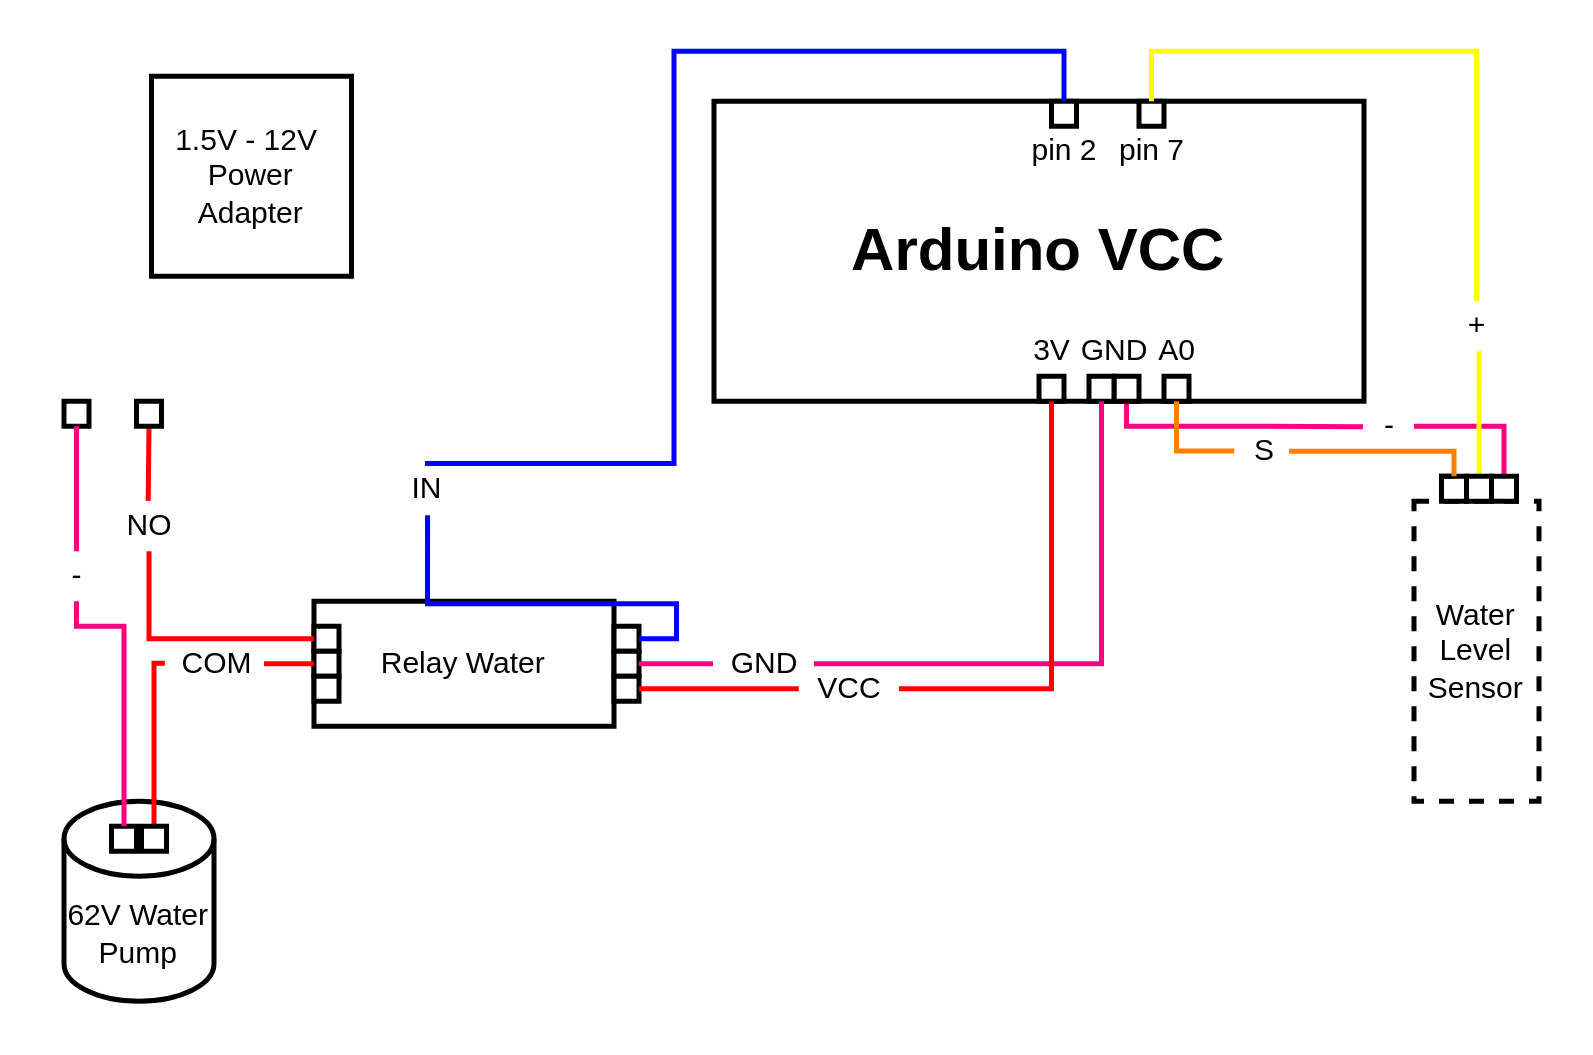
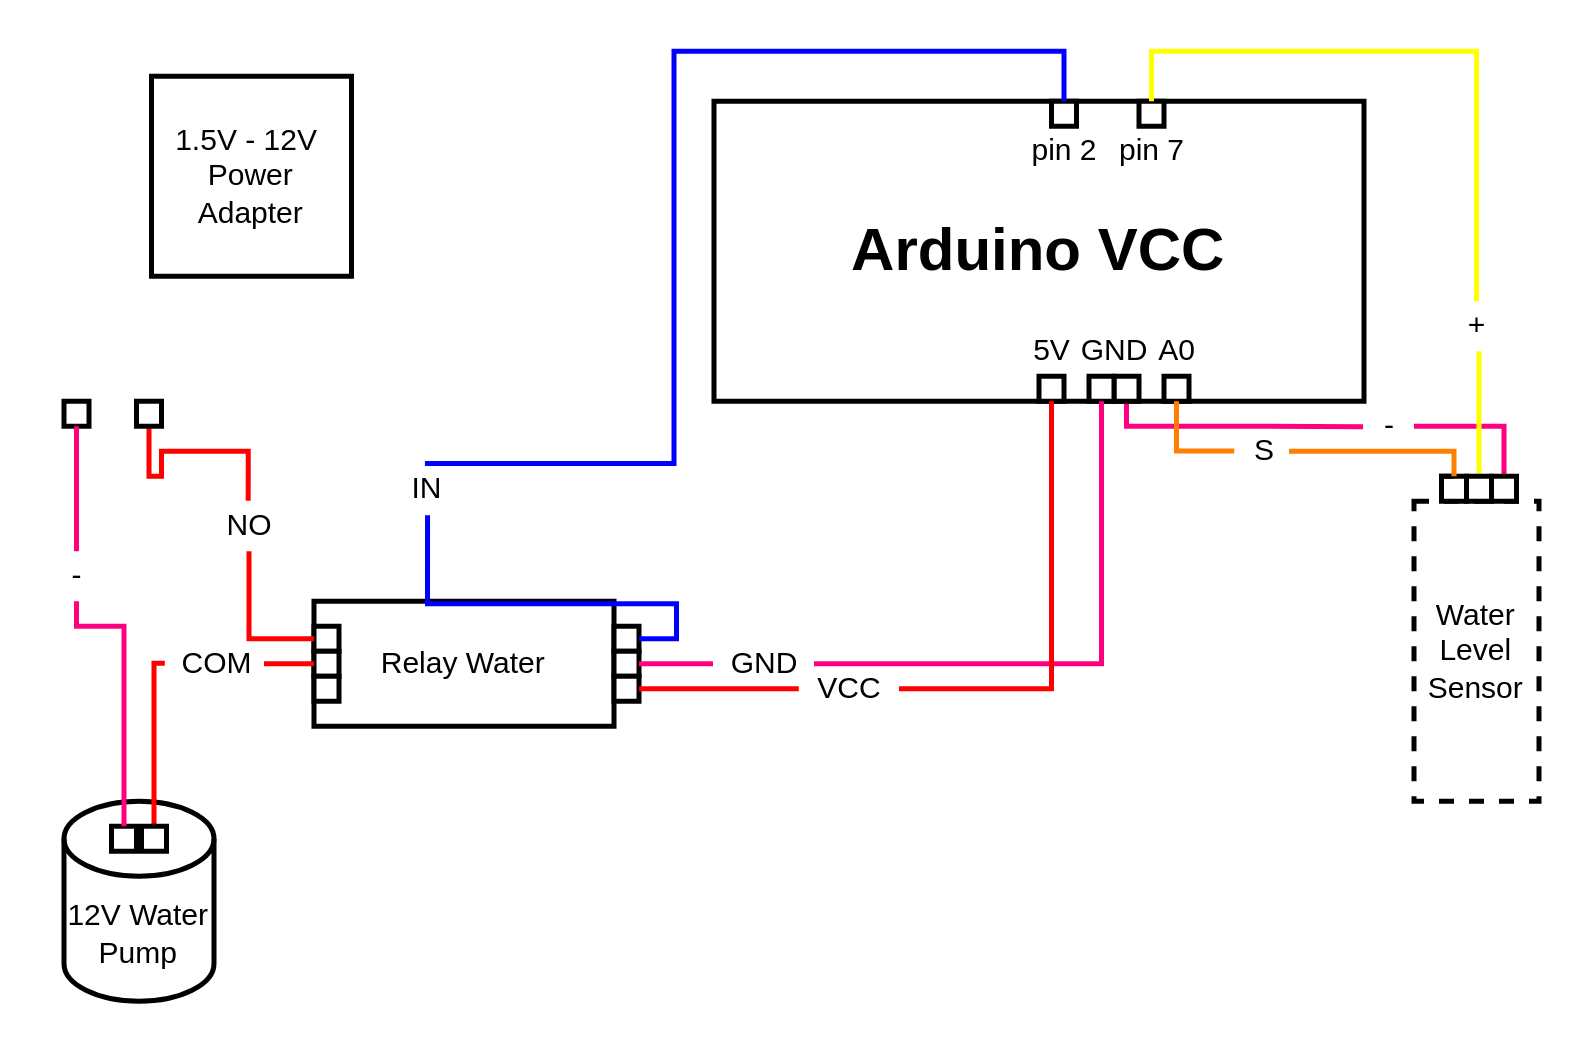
node "3V": label "3V" -> "5V"
node "NO": moved (149, 526) -> (249, 526)
node "62V Water Pump": label "62V Water Pump" -> "12V Water Pump"
